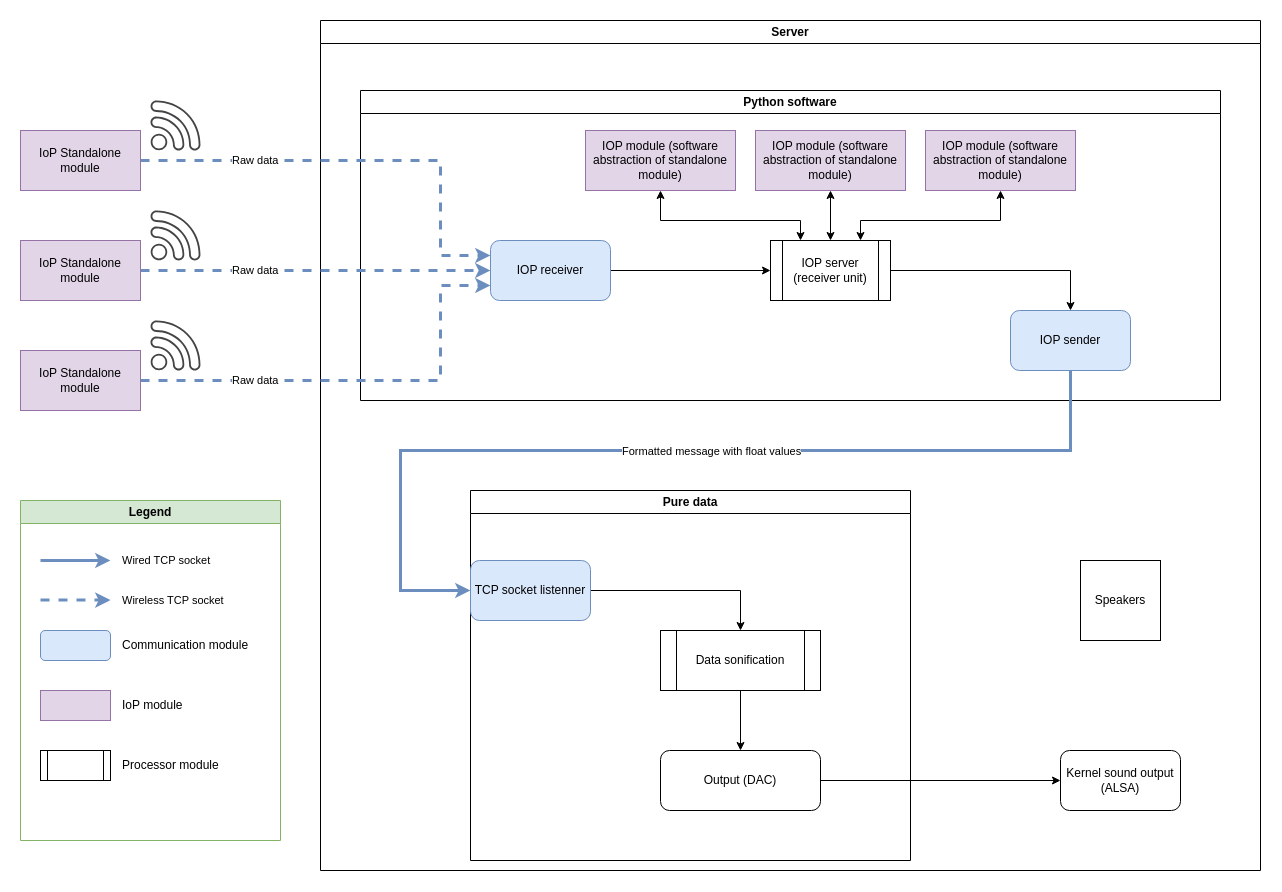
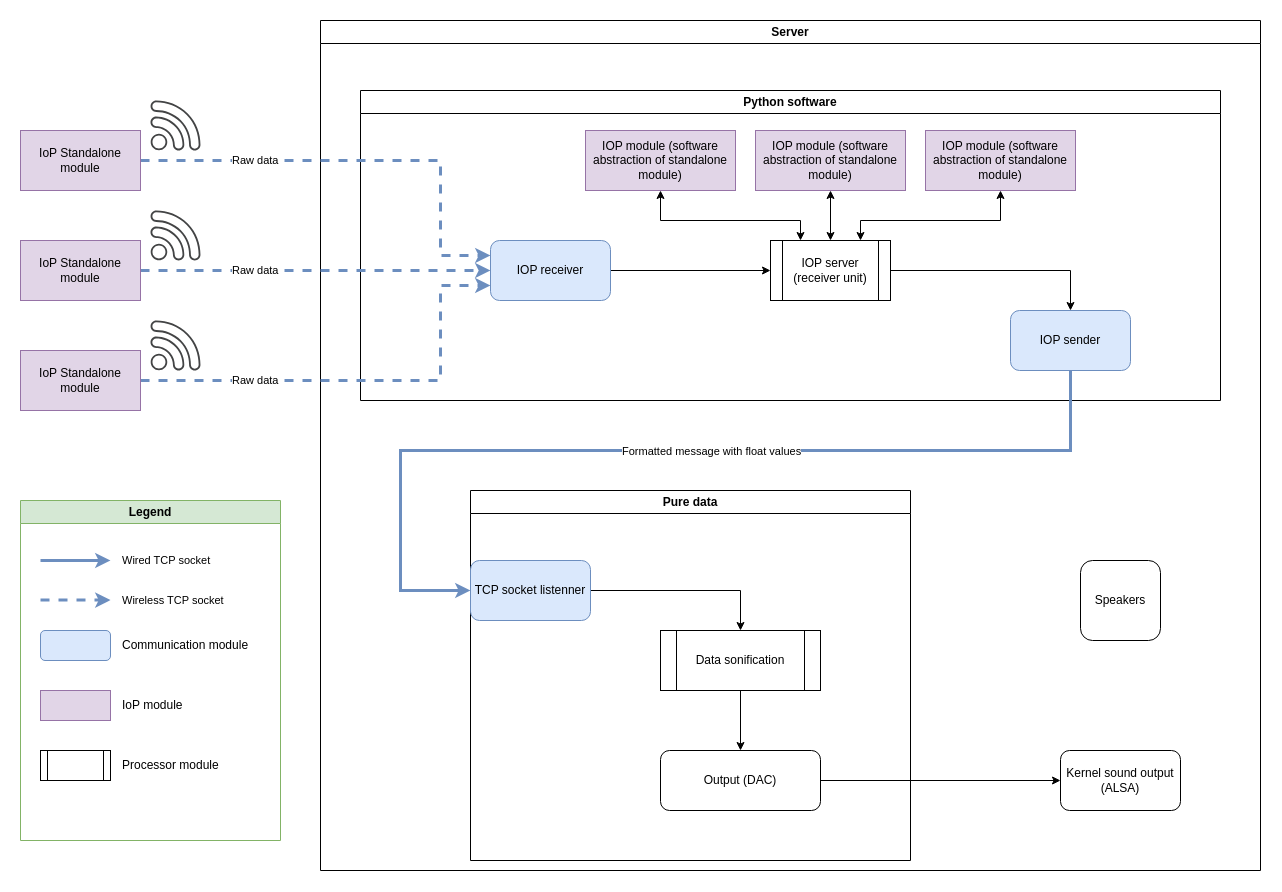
node "Speakers": shape rectangle -> rounded rectangle
